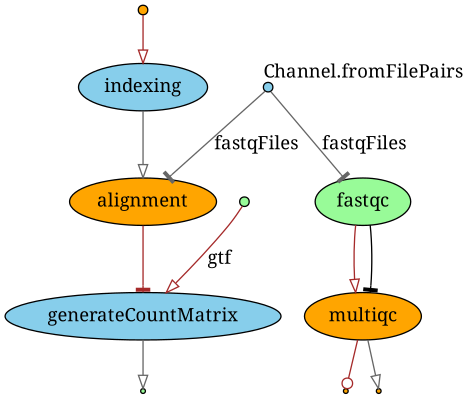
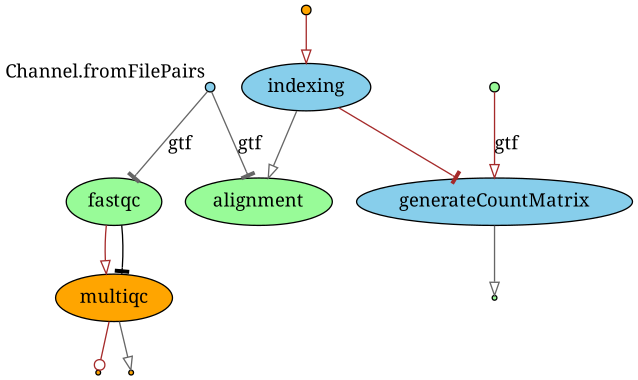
edge "Channel.fromFilePairs" -> "alignment": label "fastqFiles" -> "gtf"
edge "Channel.fromFilePairs" -> "fastqc": label "fastqFiles" -> "gtf"
node "alignment": fillcolor orange -> palegreen
edge "alignment" -> "generateCountMatrix": now "indexing" -> "generateCountMatrix"
